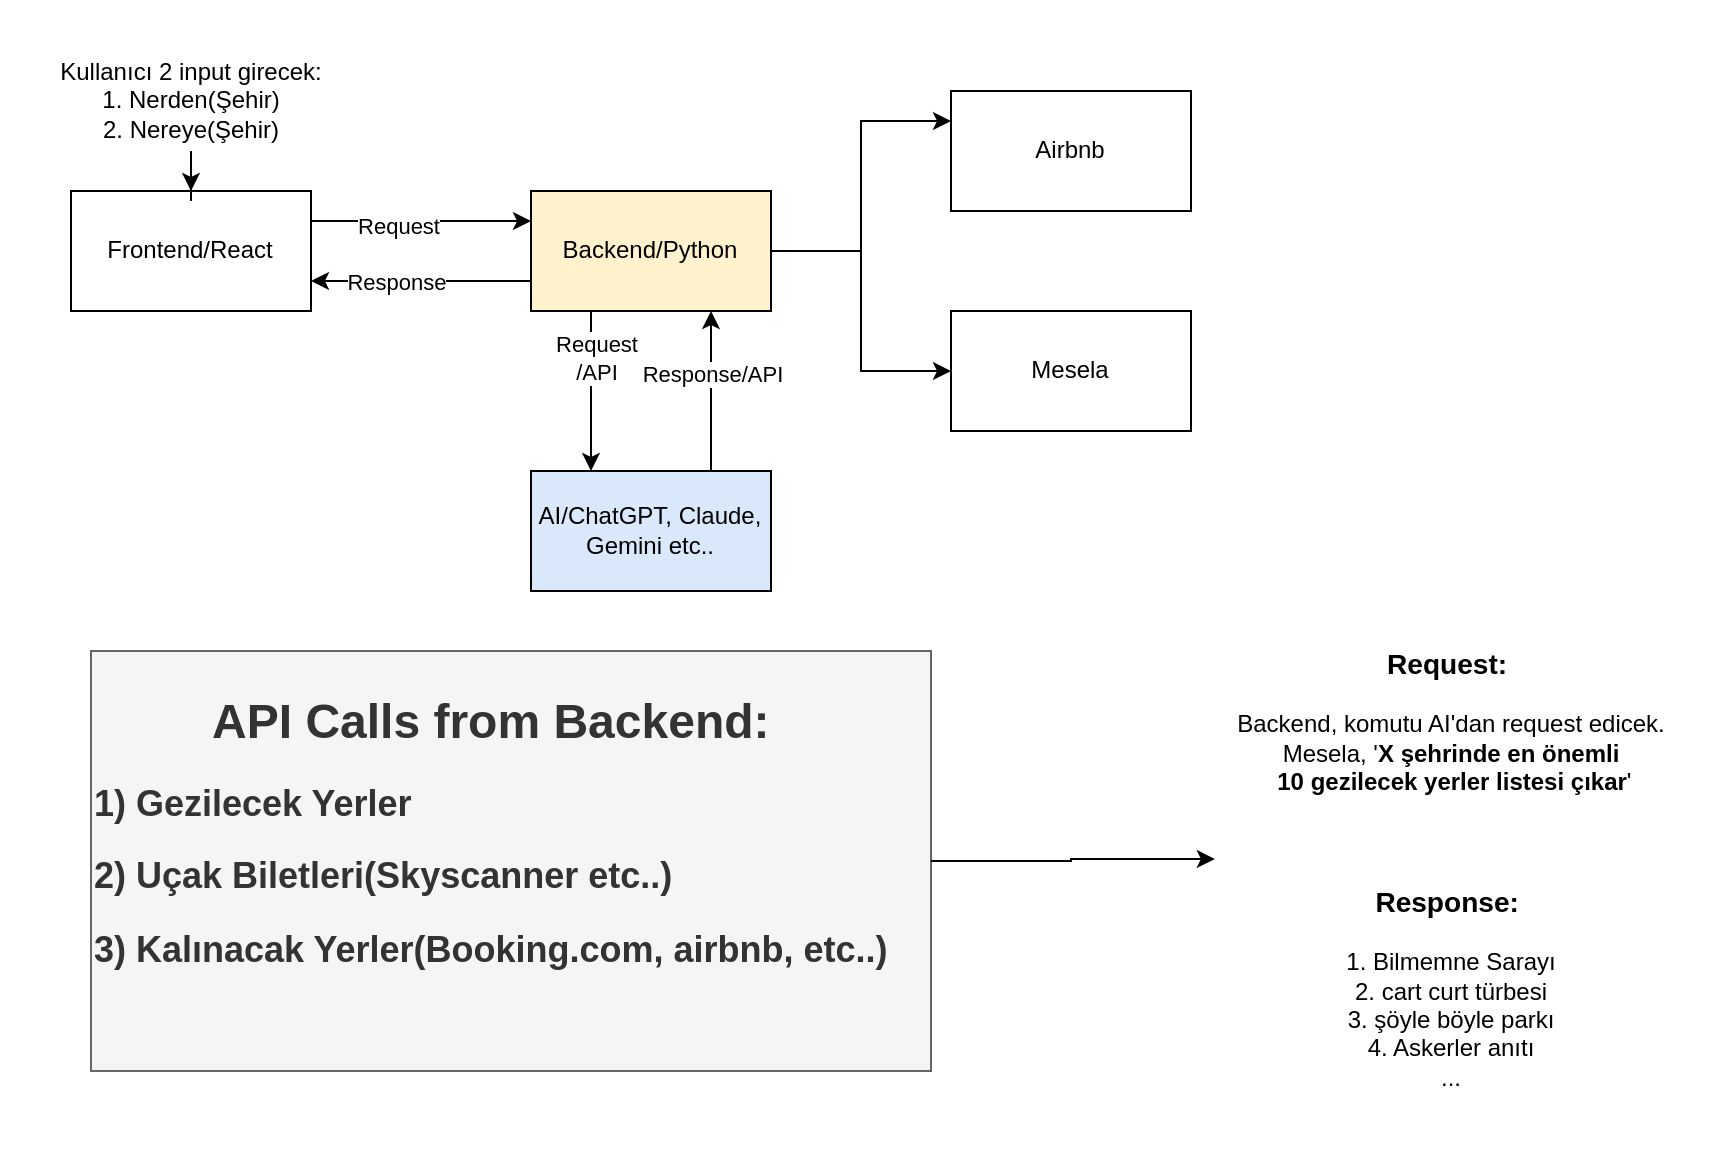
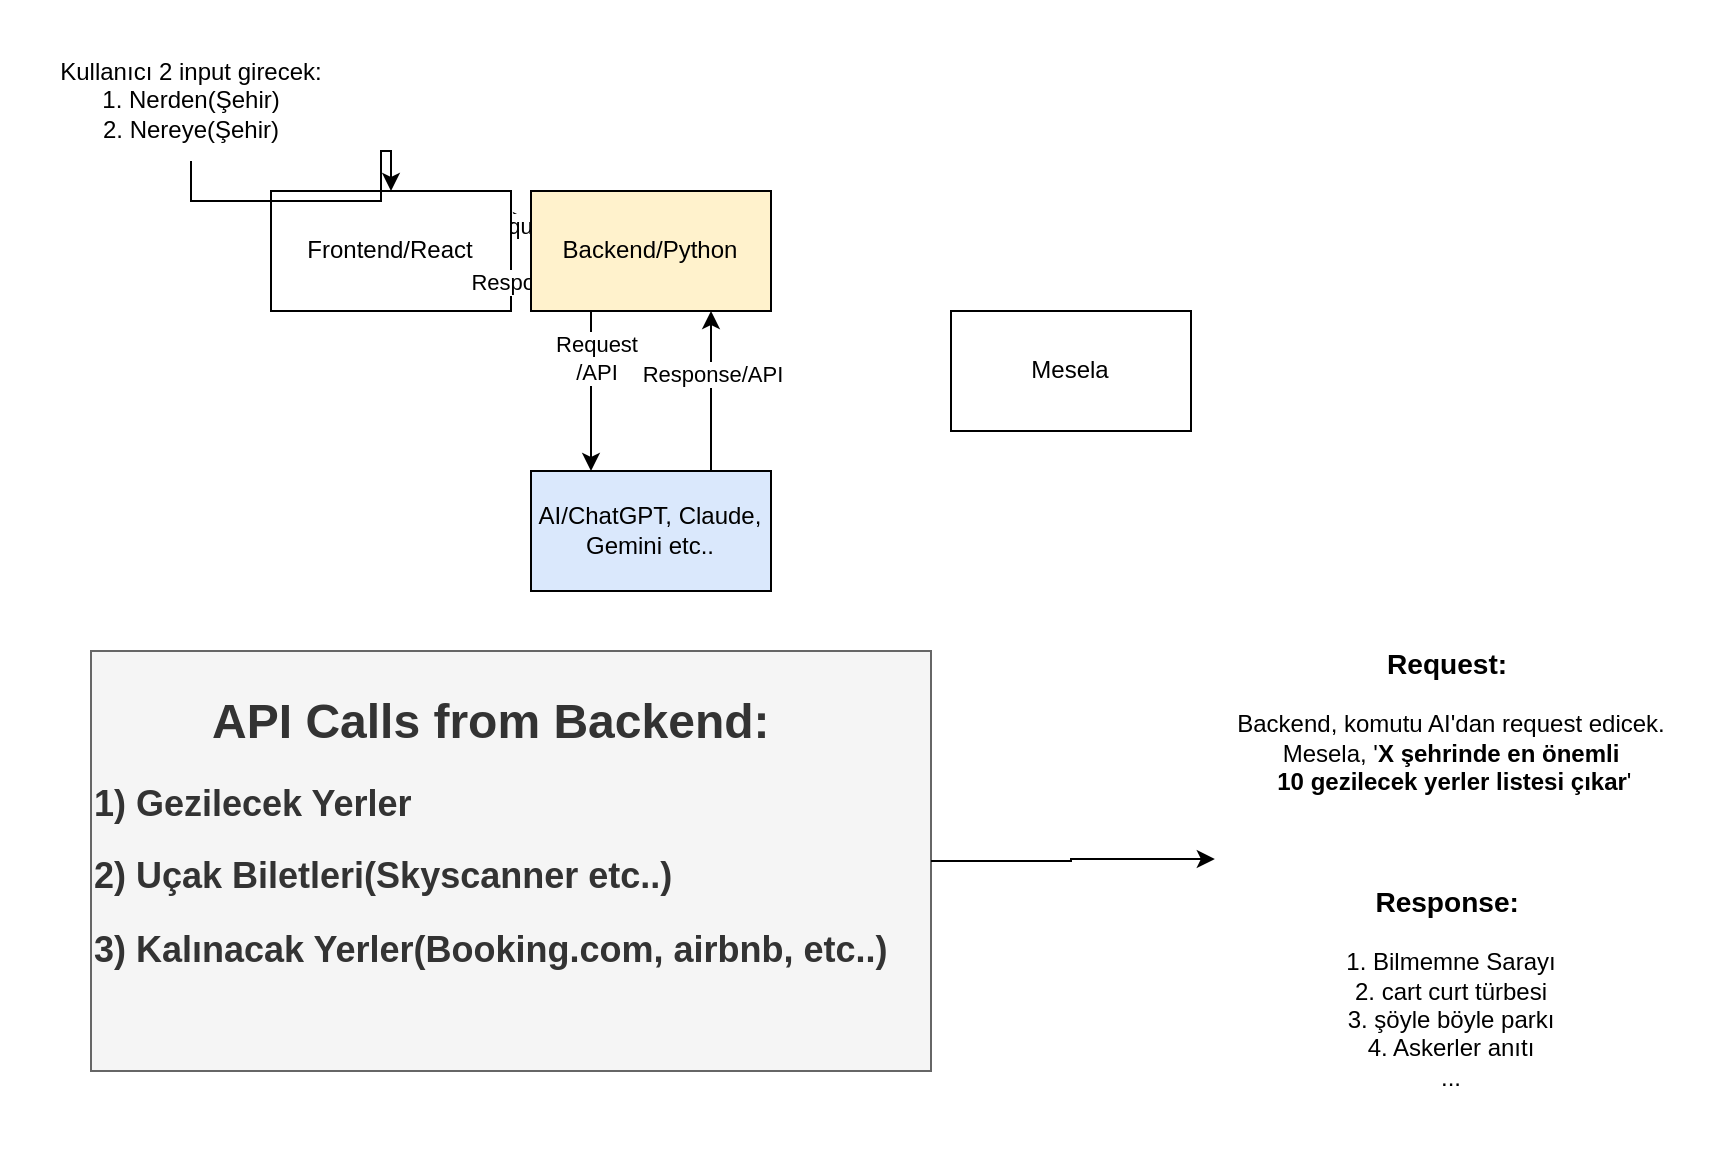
edge "Backend/Python" -> "Airbnb": removed
node "Airbnb": removed
node "Frontend/React": moved (191, 251) -> (391, 251)
edge "Backend/Python" -> "Mesela": removed
